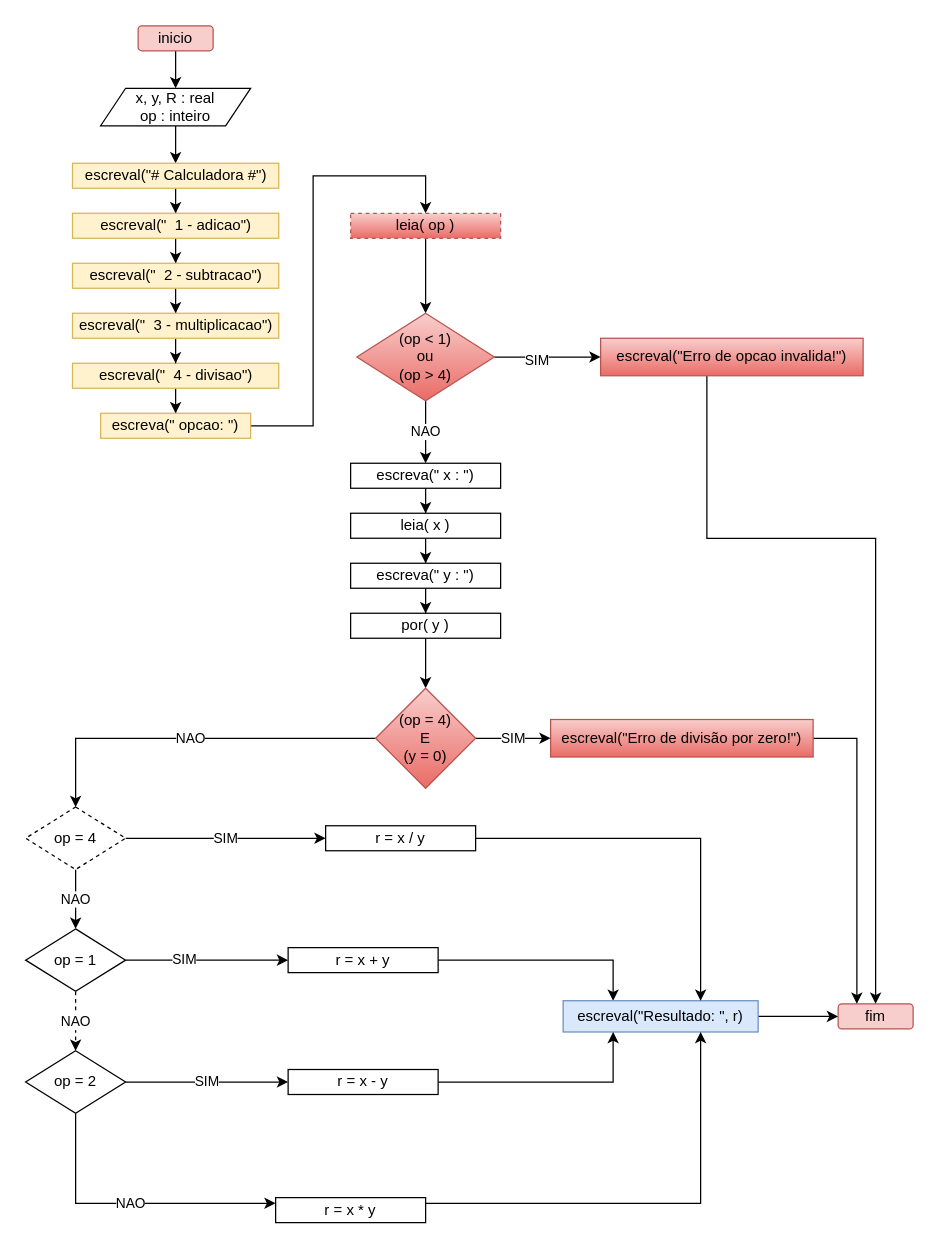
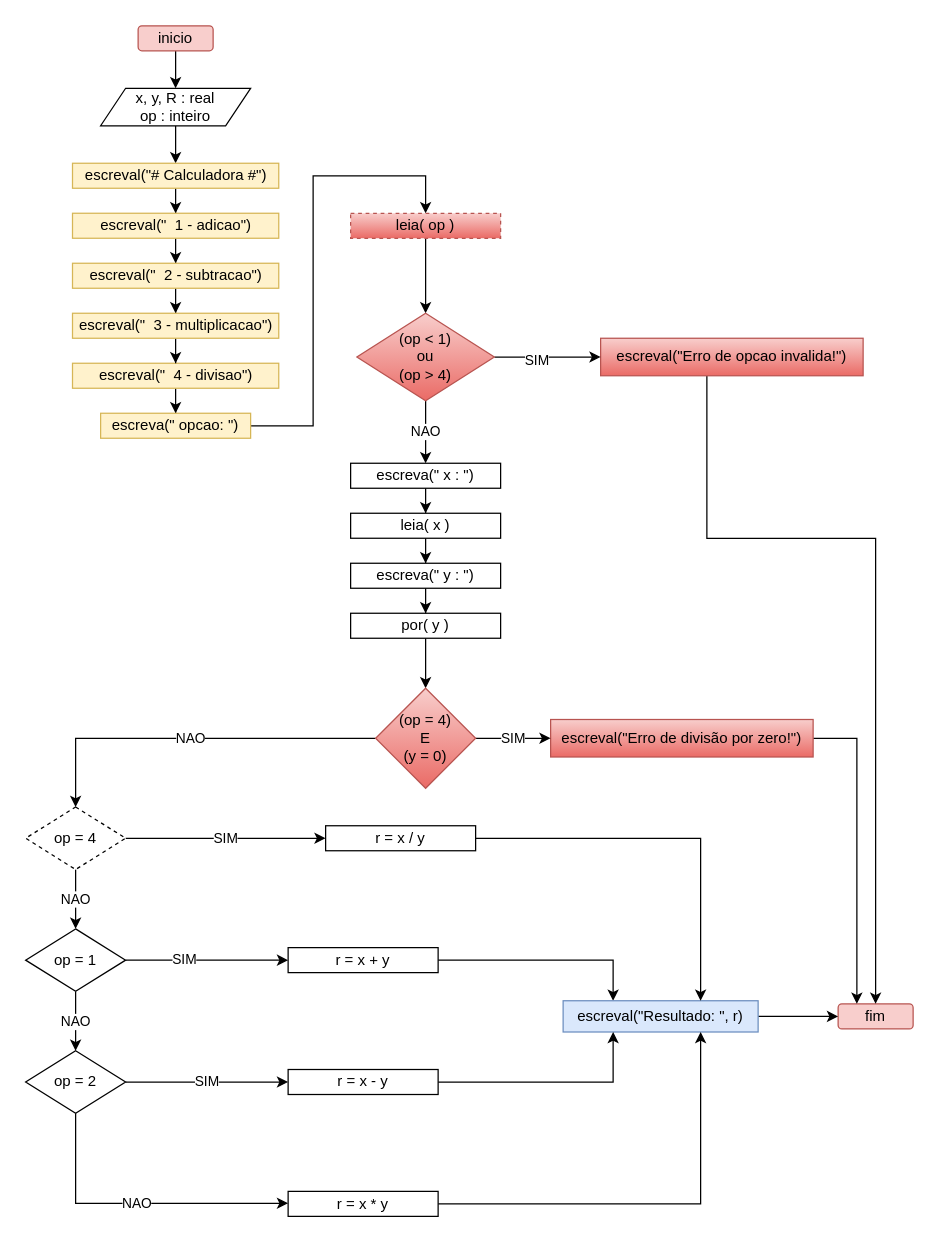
edge "op = 1" -> "op = 2": style dashed -> solid
node "r = x * y": moved (351, 1210) -> (363, 1204)
